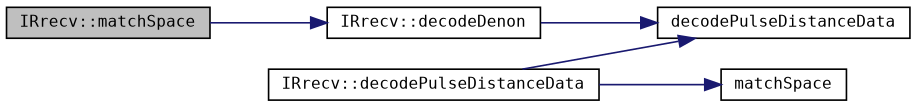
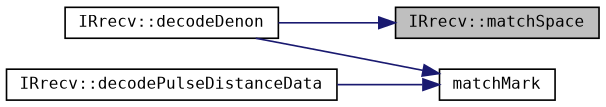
edge "IRrecv::matchSpace" -> "IRrecv::decodeDenon": reversed
node "decodePulseDistanceData": label "decodePulseDistanceData" -> "matchMark"
node "matchSpace": removed
